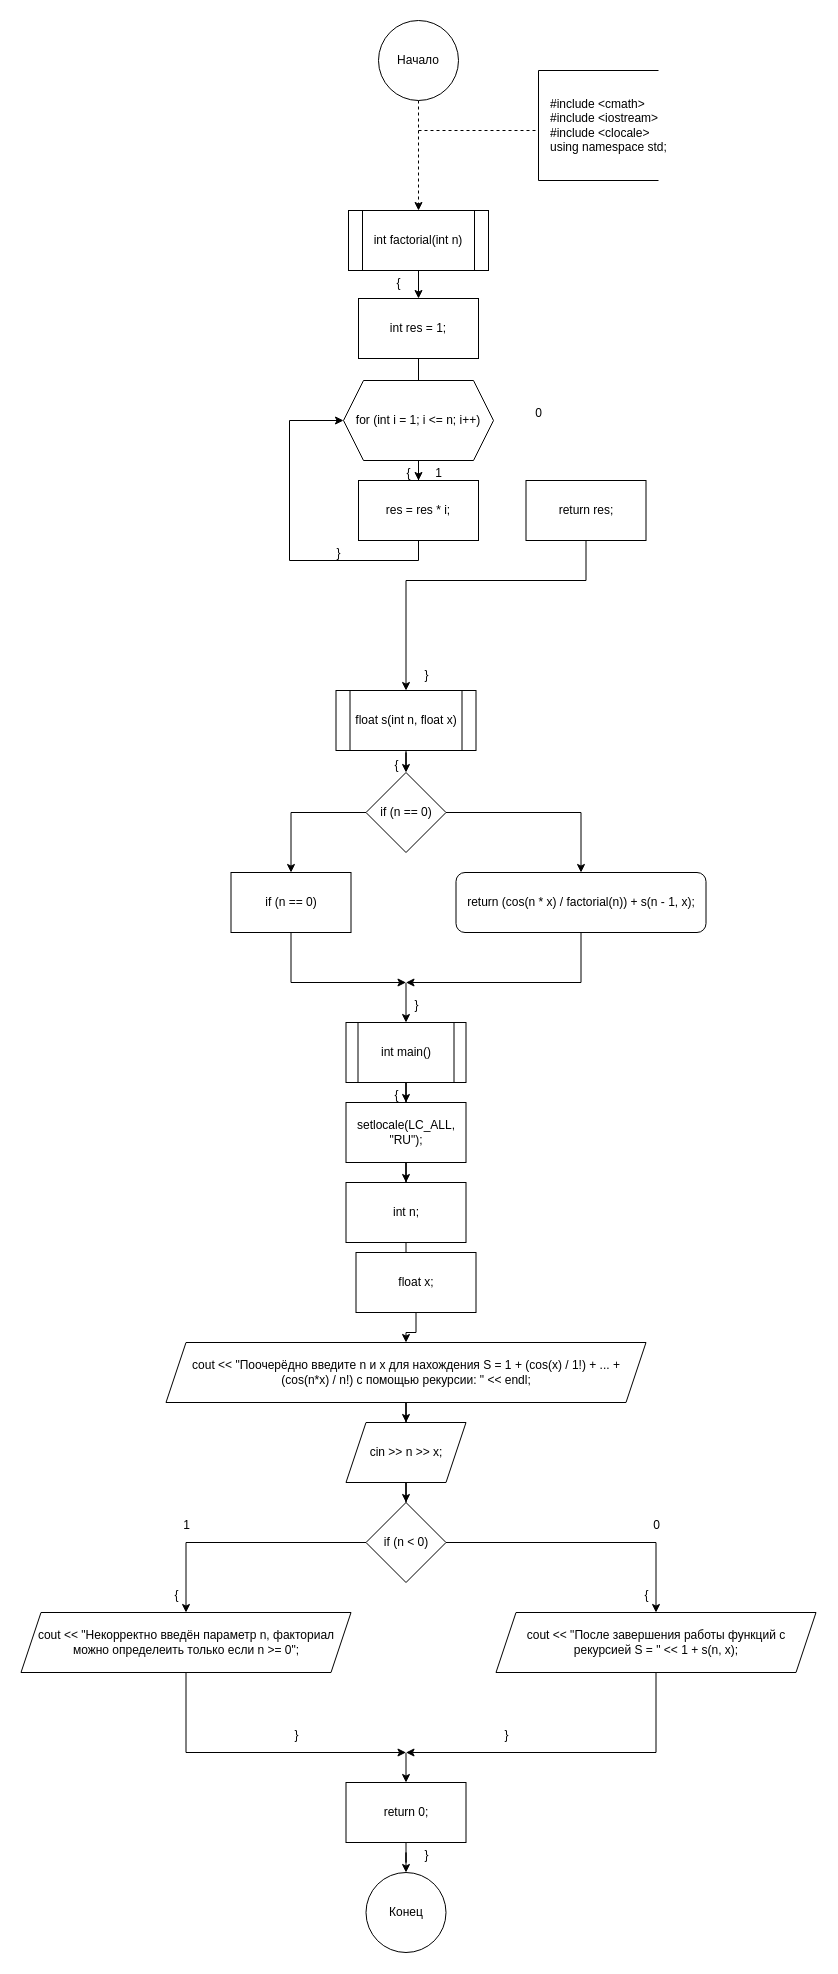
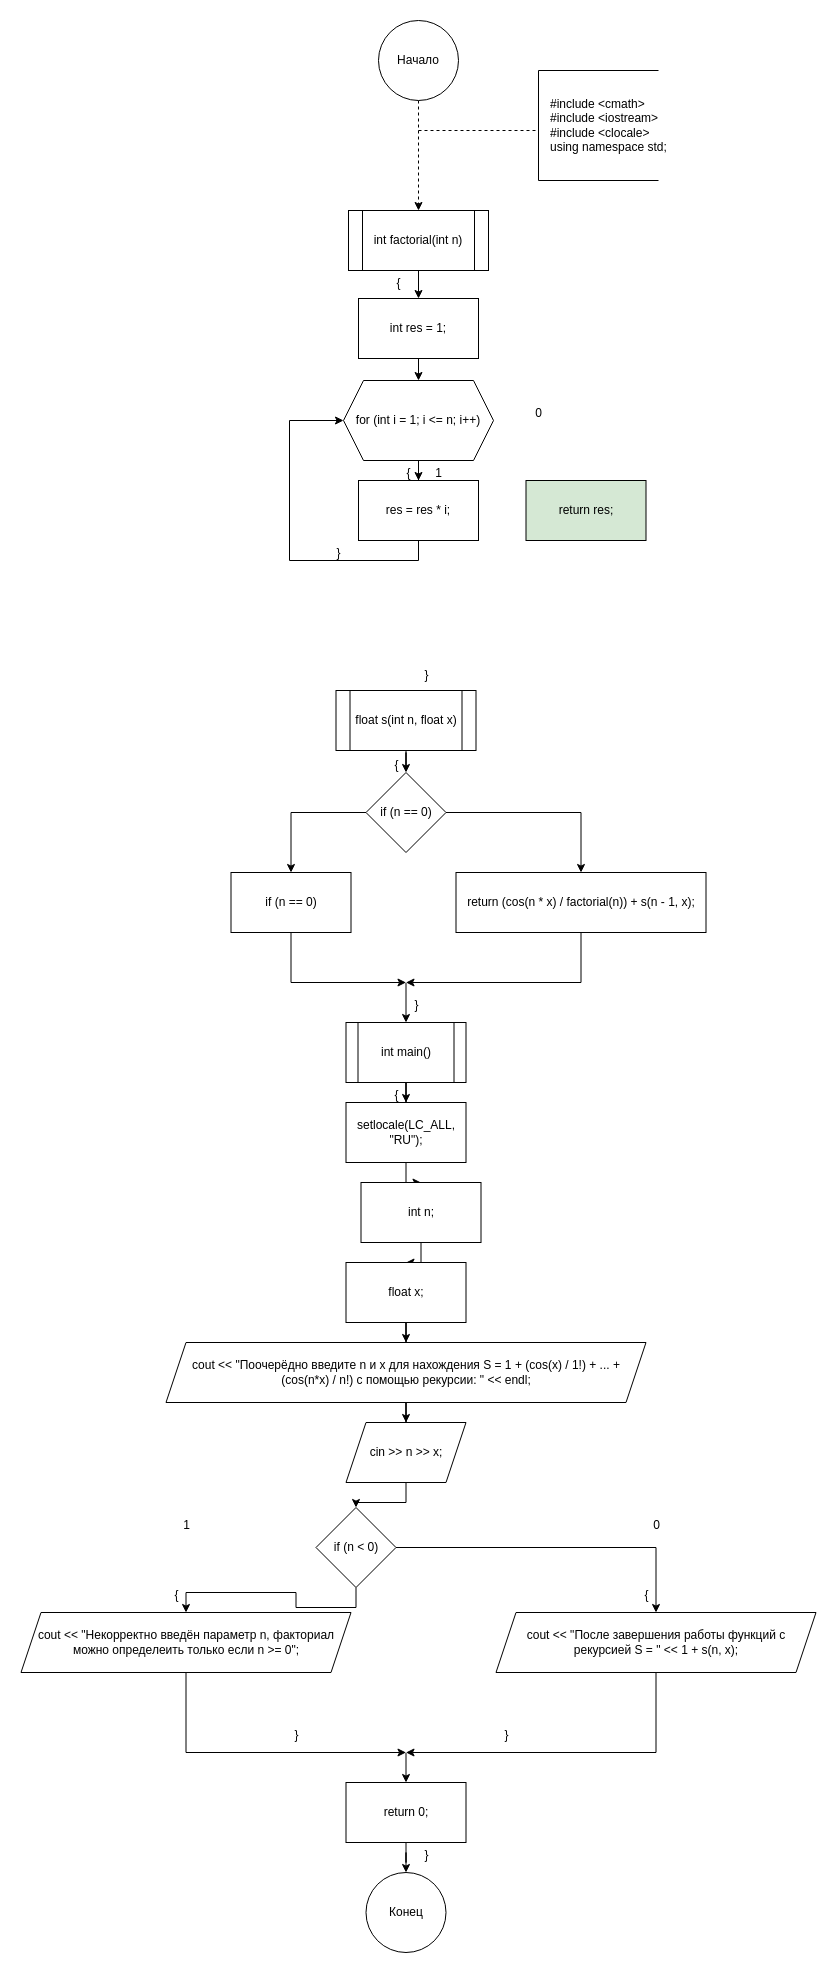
edge "int res = 1;" -- "for (int i = 1; i <= n; i++)": arrowhead none -> classic
node "return res;": fillcolor #ffffff -> #d5e8d4
edge "return res;" -> "float s(int n, float x)": removed
node "return (cos(n * x) / factorial(n)) + s(n - 1, x);": shape rounded rectangle -> rectangle
node "int n;": moved (406, 1213) -> (421, 1213)
node "float x;": moved (416, 1283) -> (406, 1293)
node "if (n < 0)": moved (406, 1543) -> (356, 1548)
